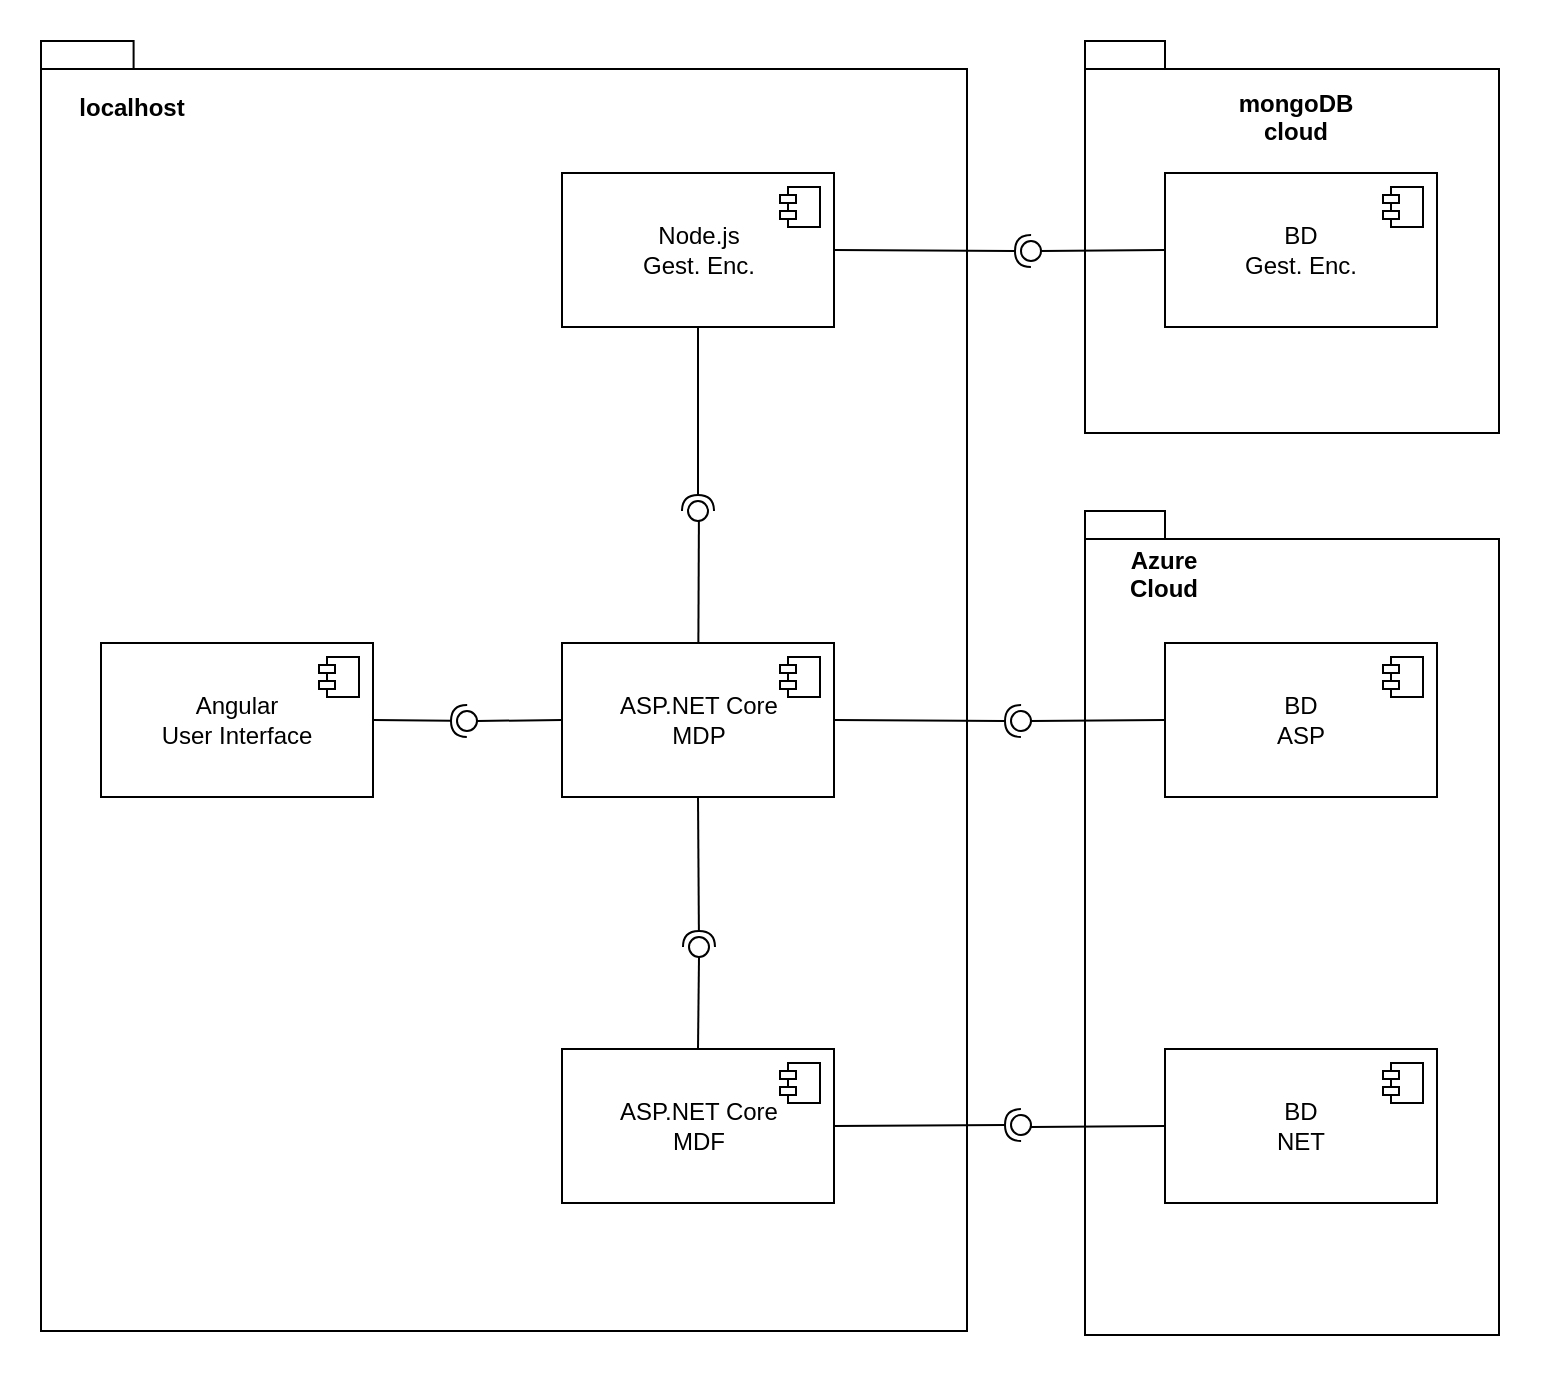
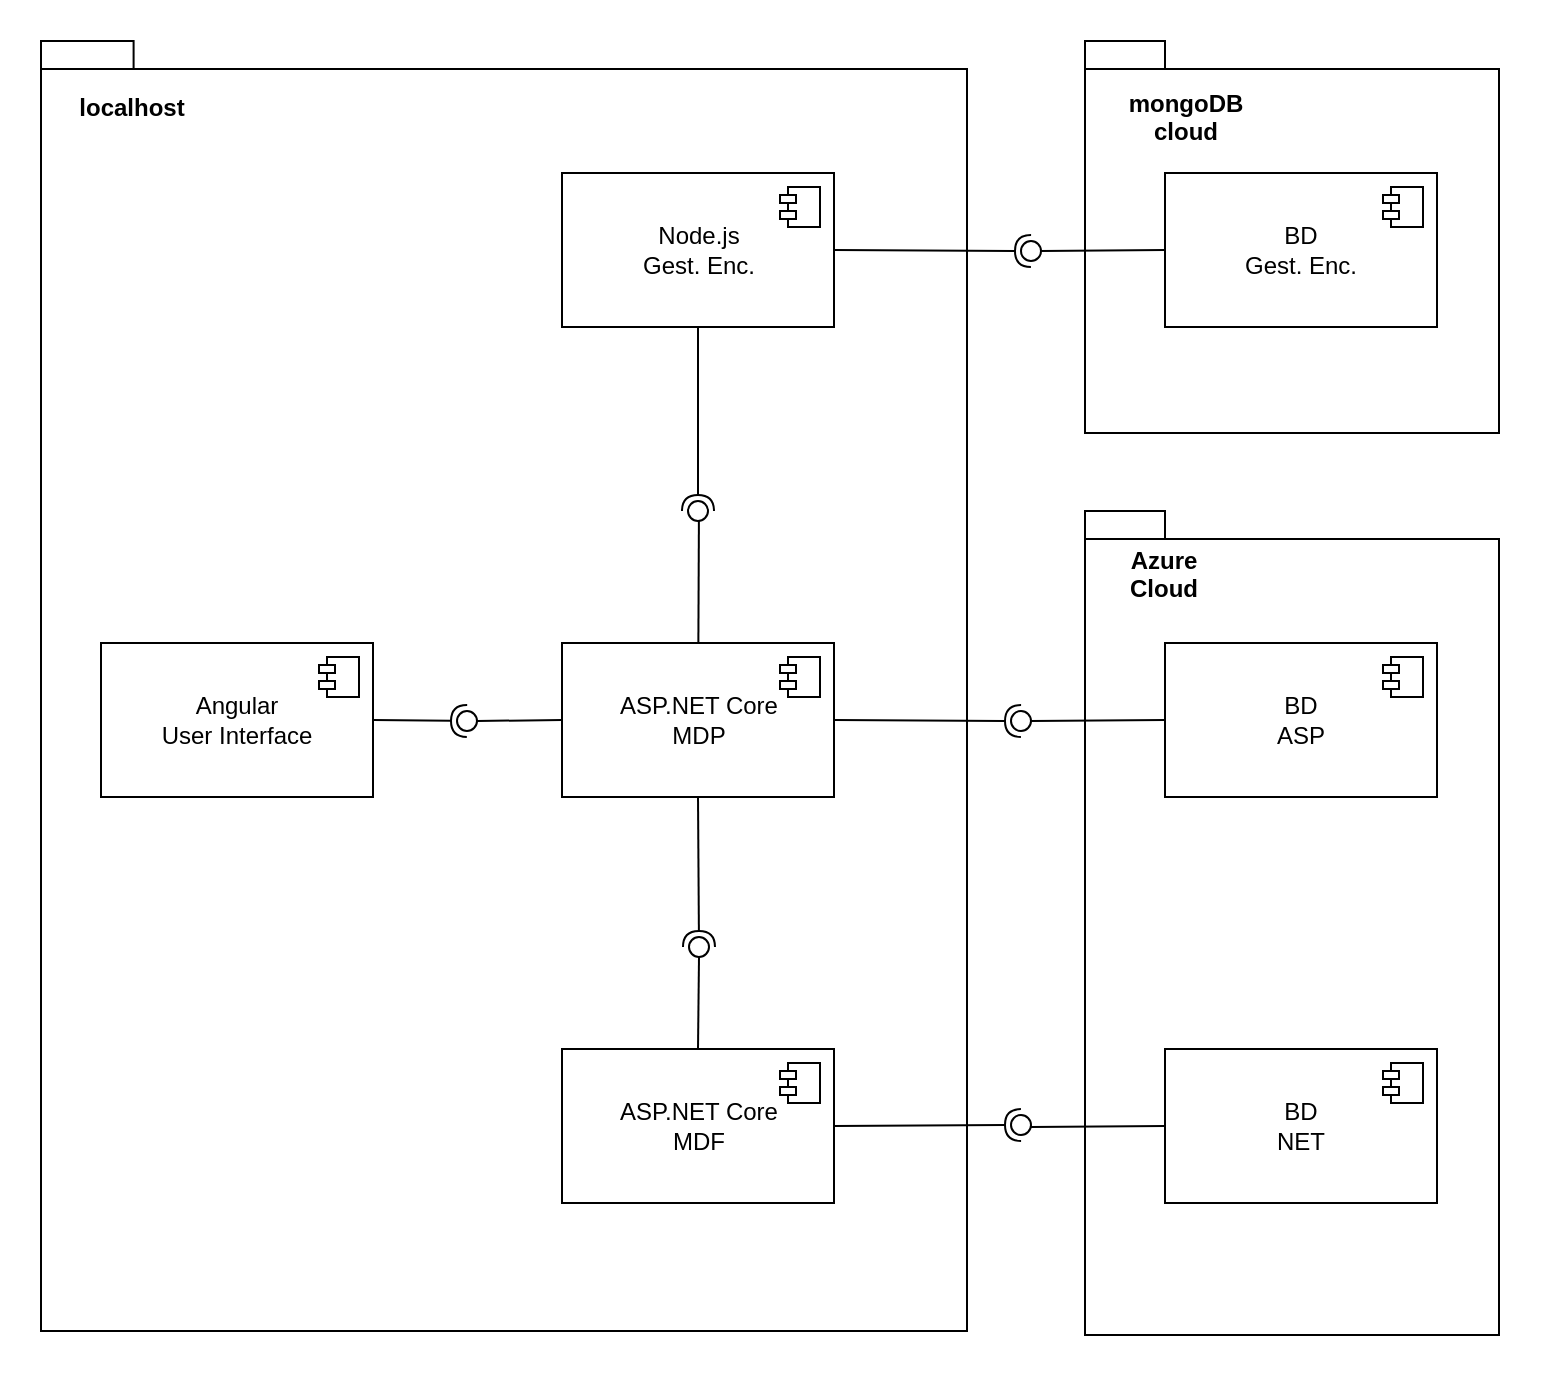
node "mongoDB cloud": moved (1297, 117) -> (1187, 117)
